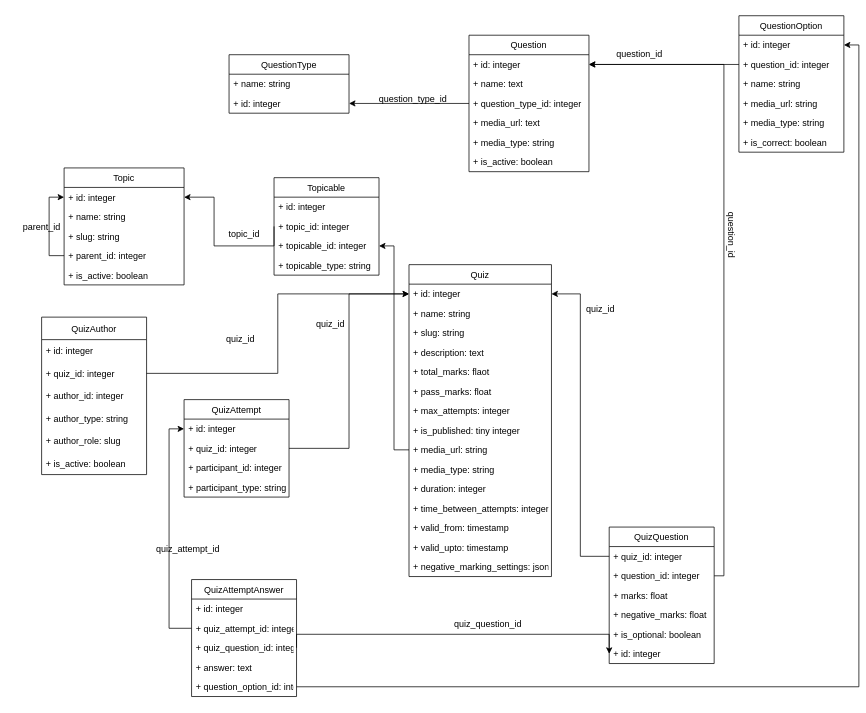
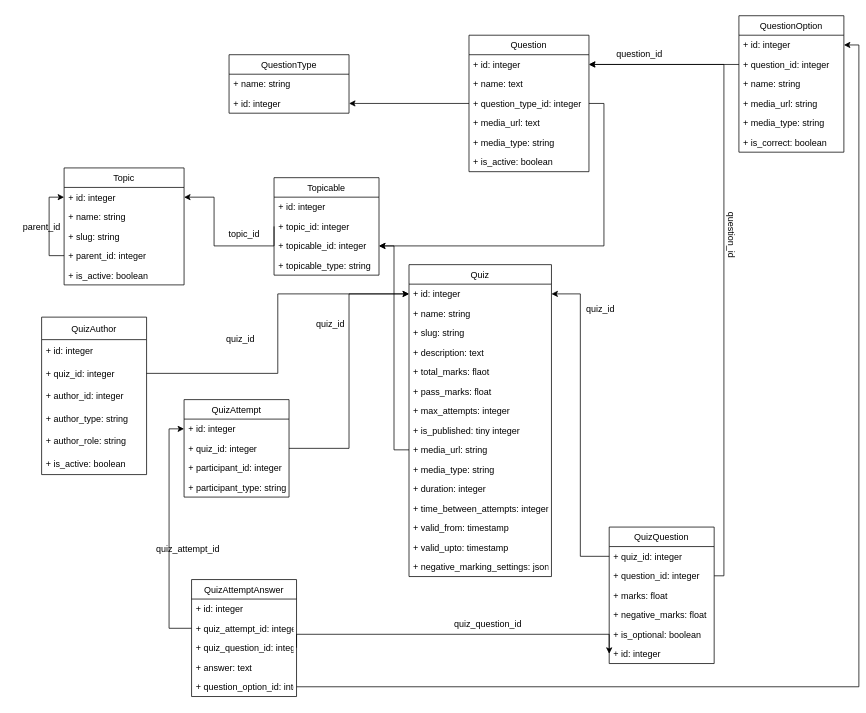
node "question_type_id": removed
edge "+ question_type_id: integer" -> "+ topicable_id: integer": added
node "+ author_role: slug": label "+ author_role: slug" -> "+ author_role: string"
